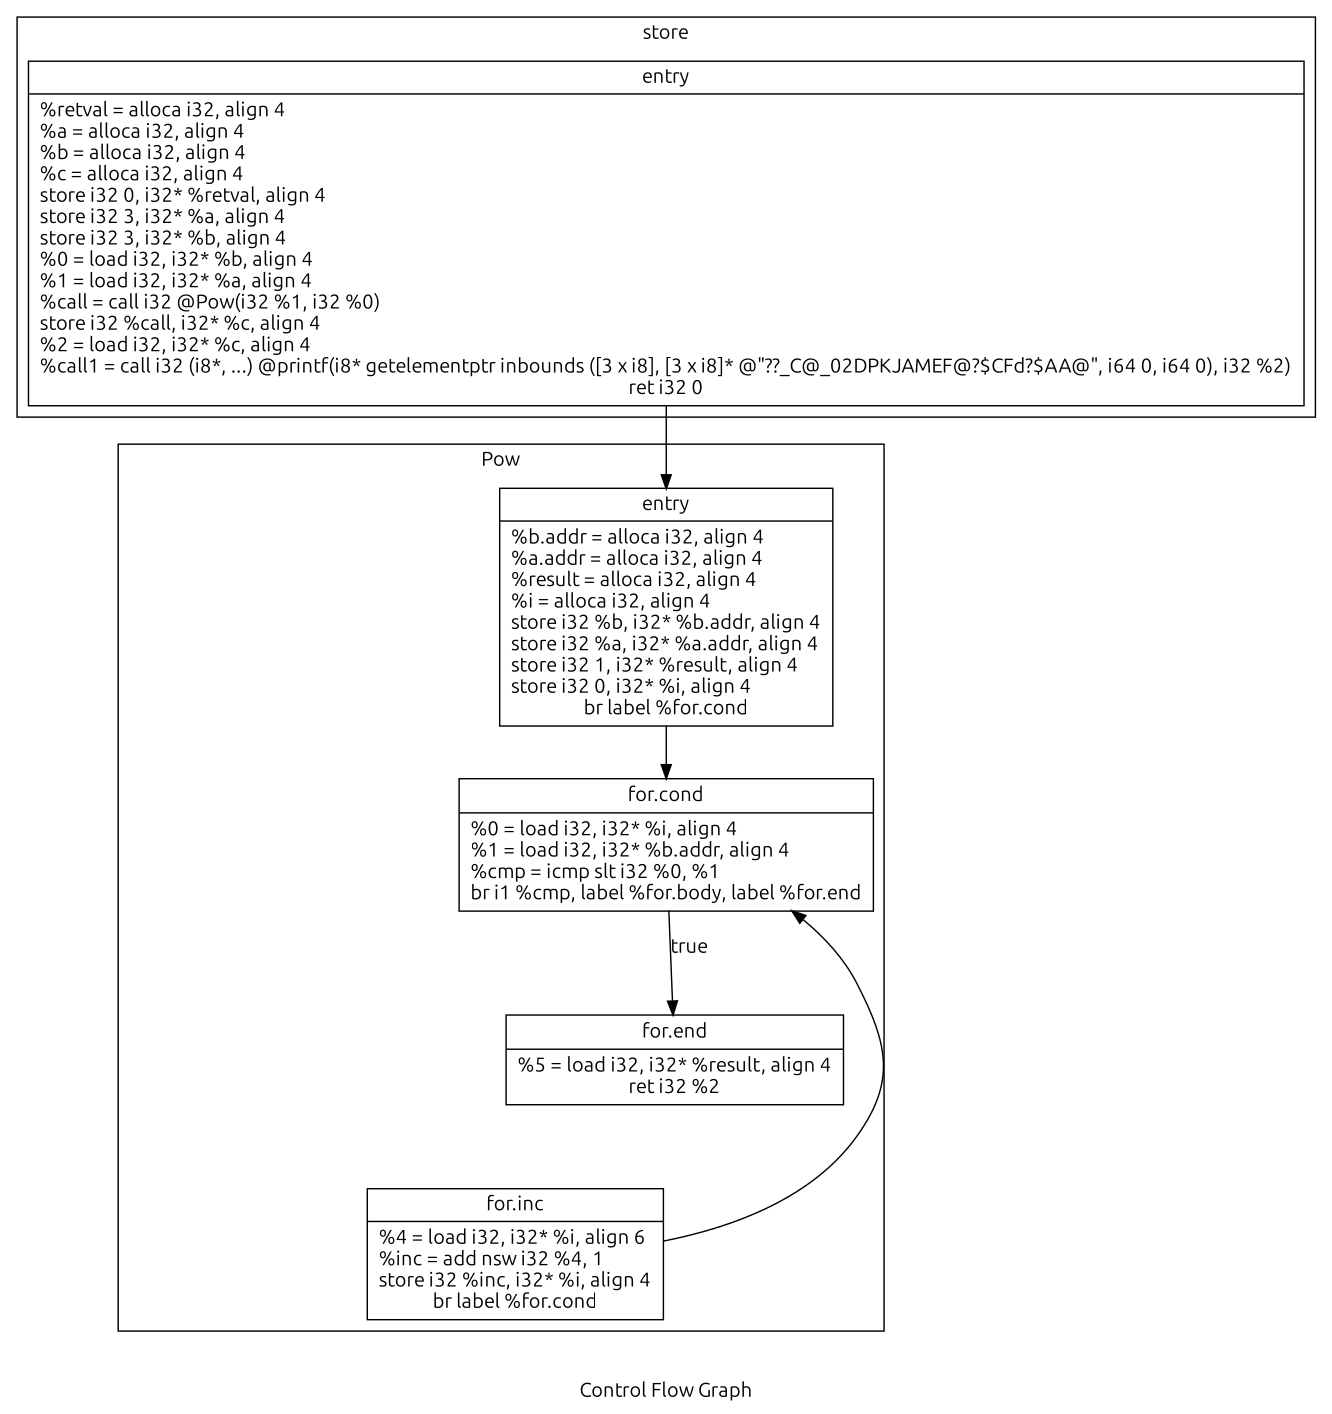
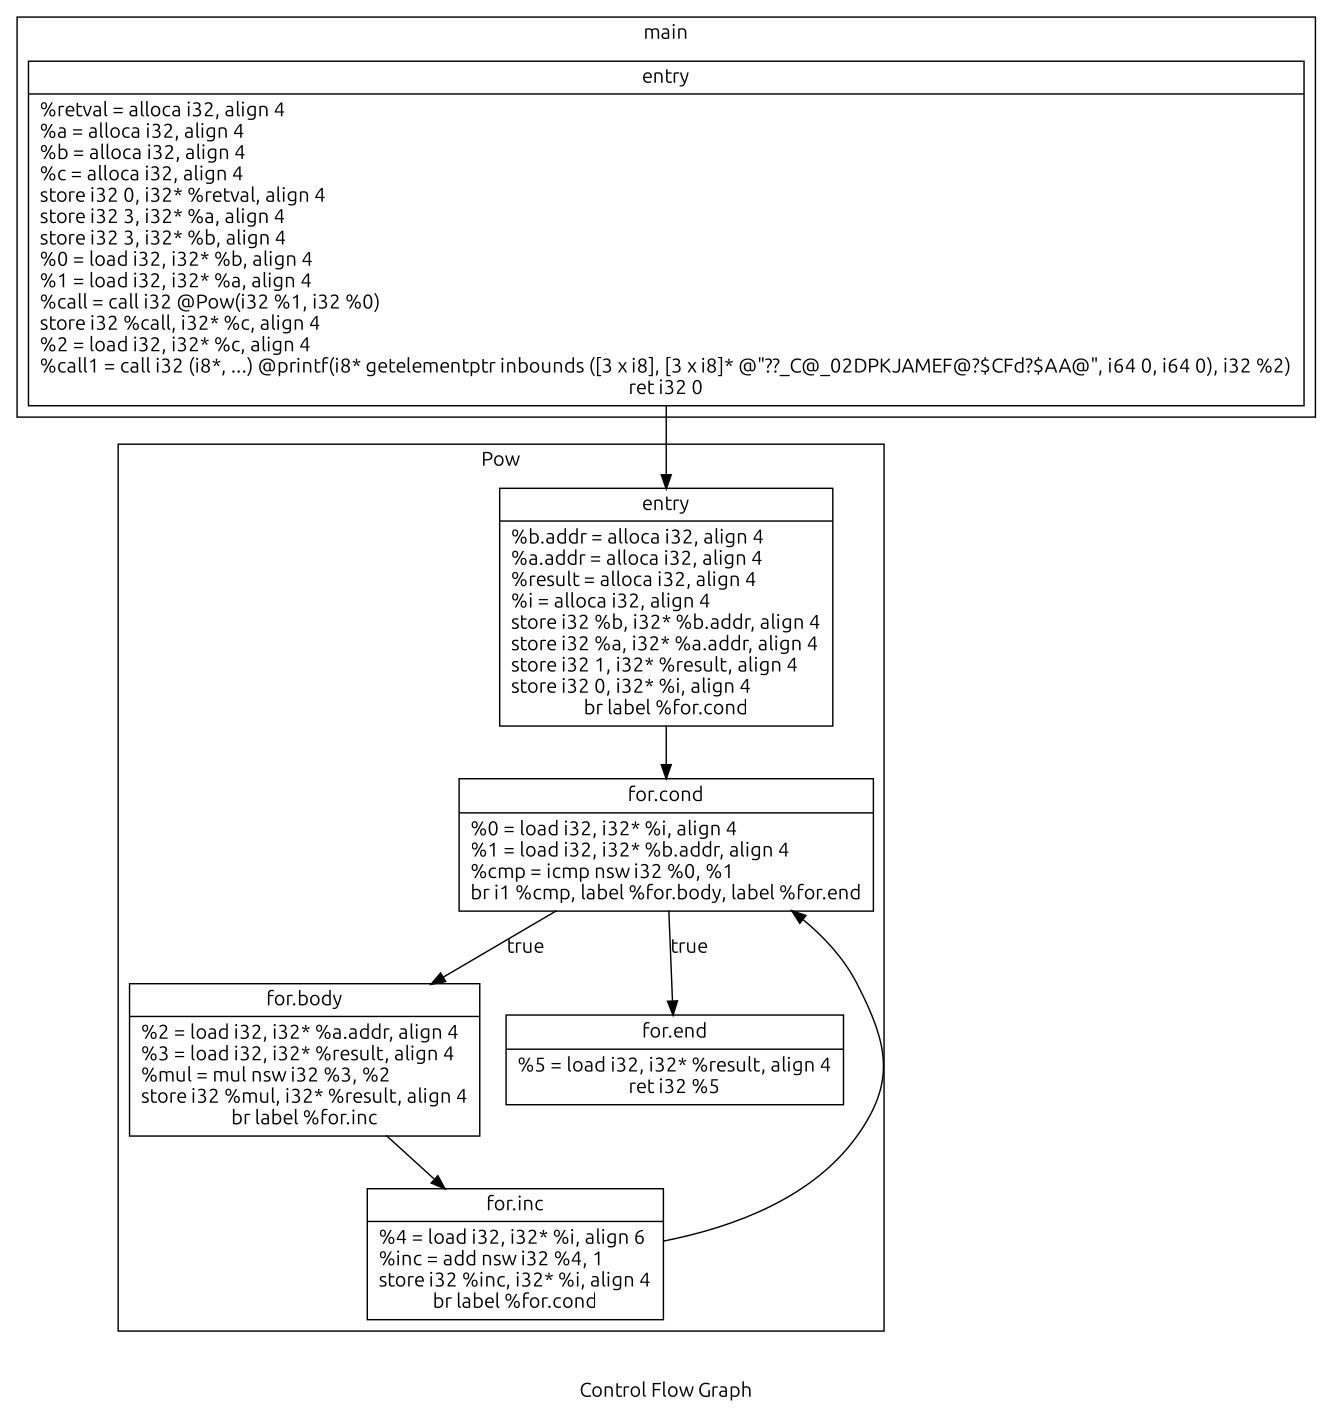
cluster "store": label "store" -> "main"
node "for.cond": text "%cmp = icmp slt i32 %0, %1" -> "%cmp = icmp nsw i32 %0, %1"
node "for.body": added
node "for.end": text "ret i32 %2" -> "ret i32 %5"
